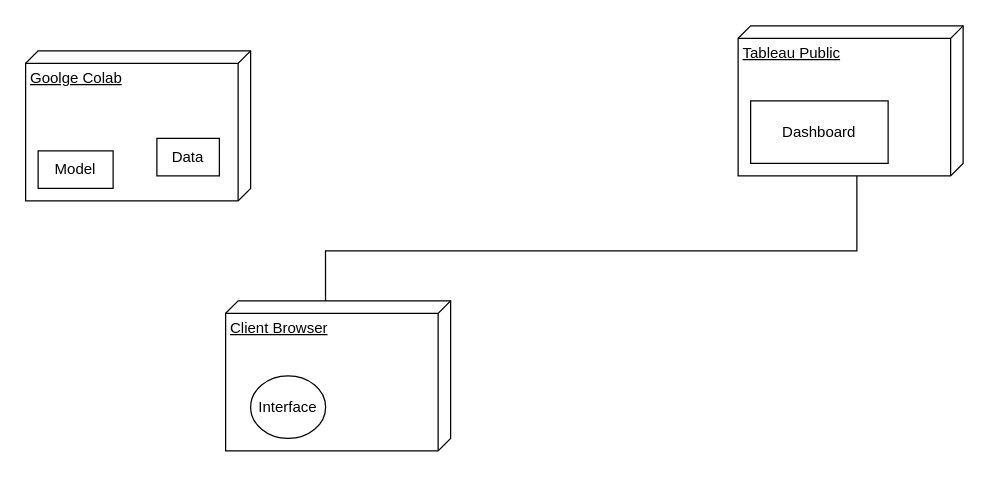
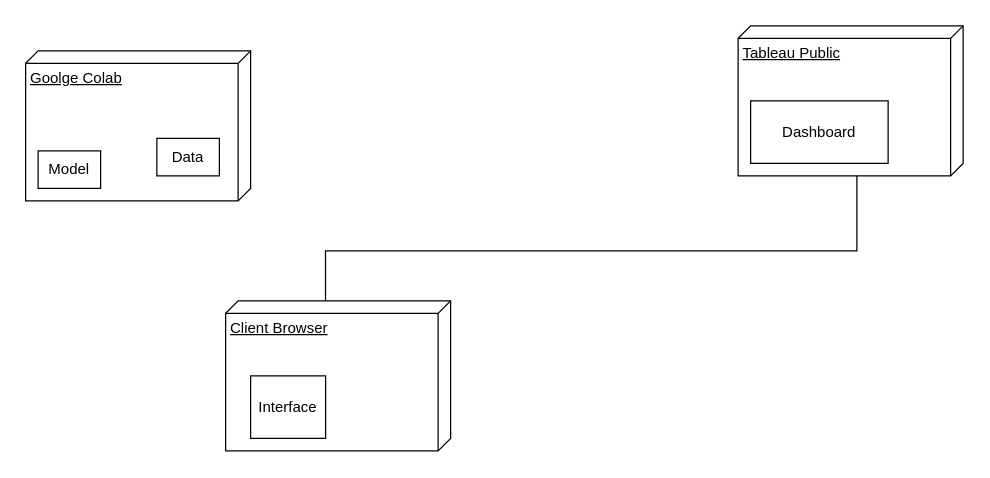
node "Model": size 75x38 -> 63x38
node "Interface": shape ellipse -> rectangle
